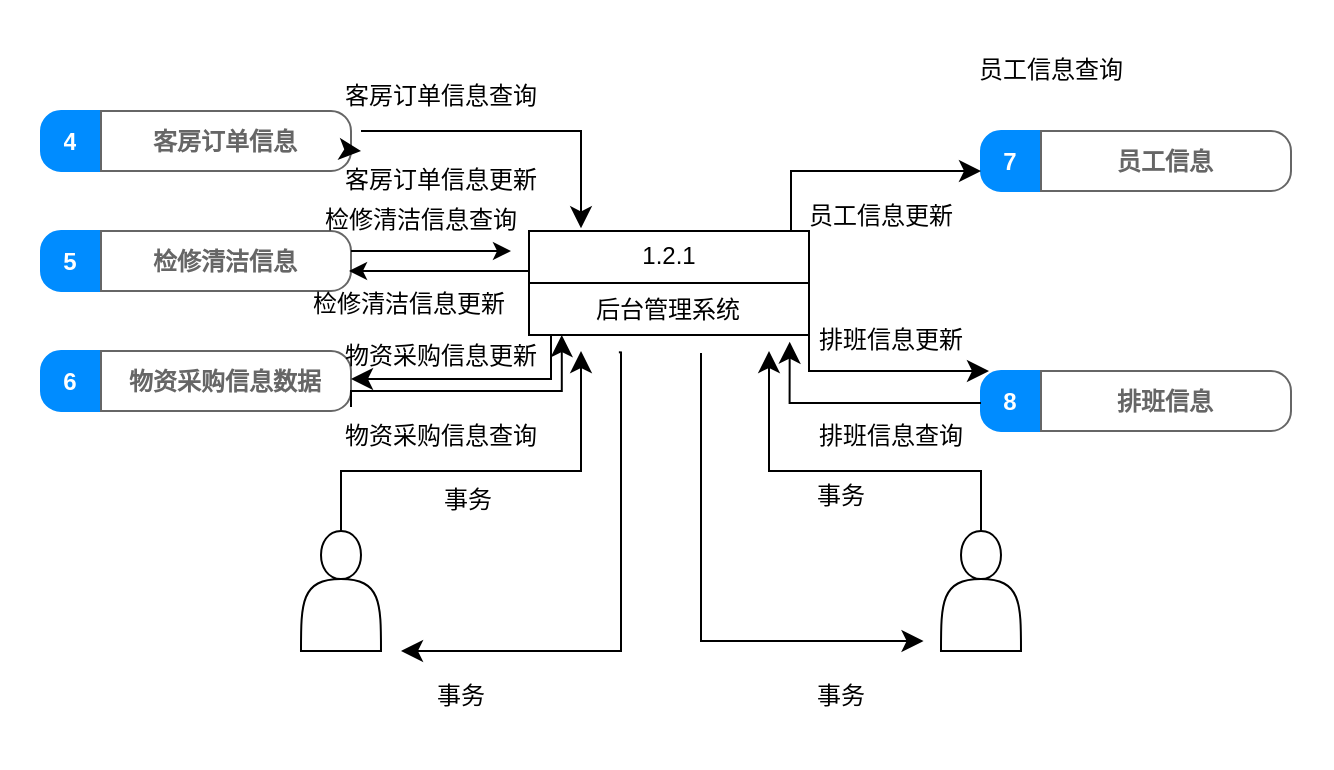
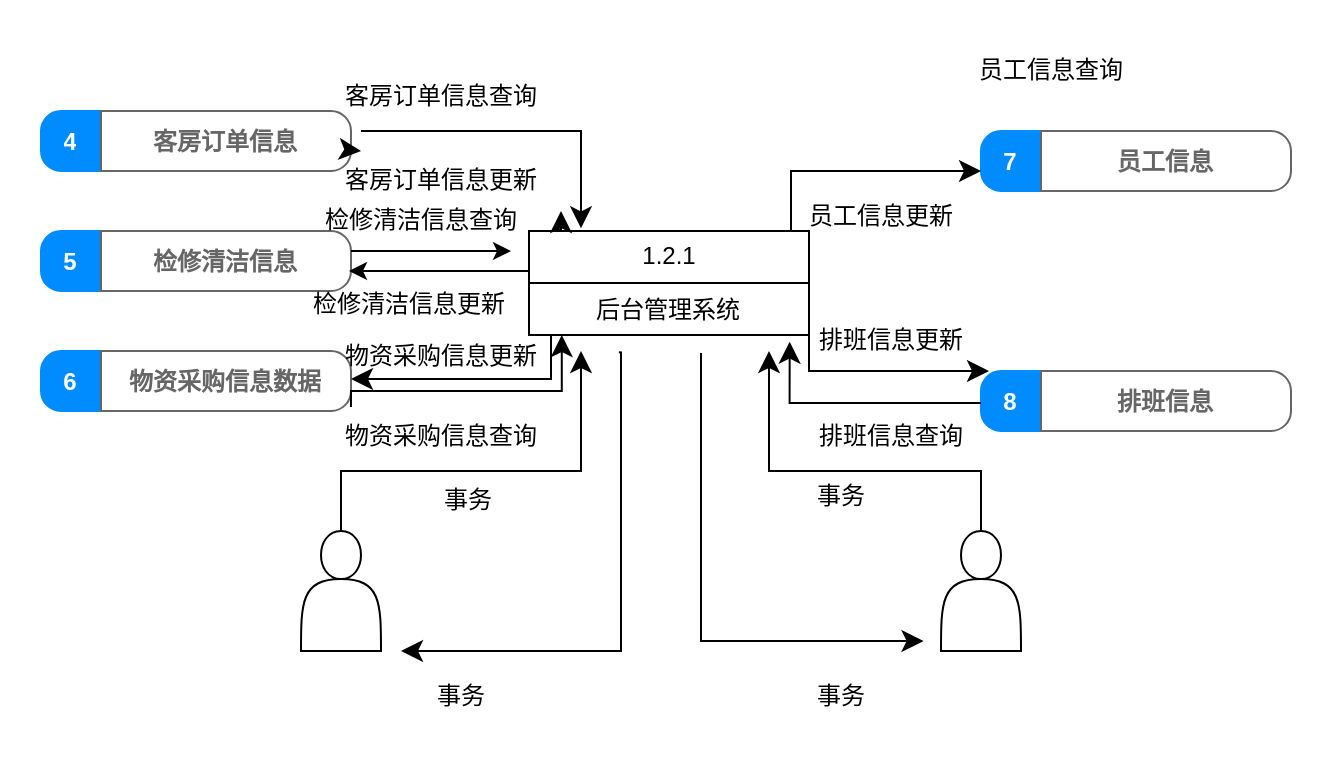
edge "1.2.1" -> "客房订单信息更新": added
